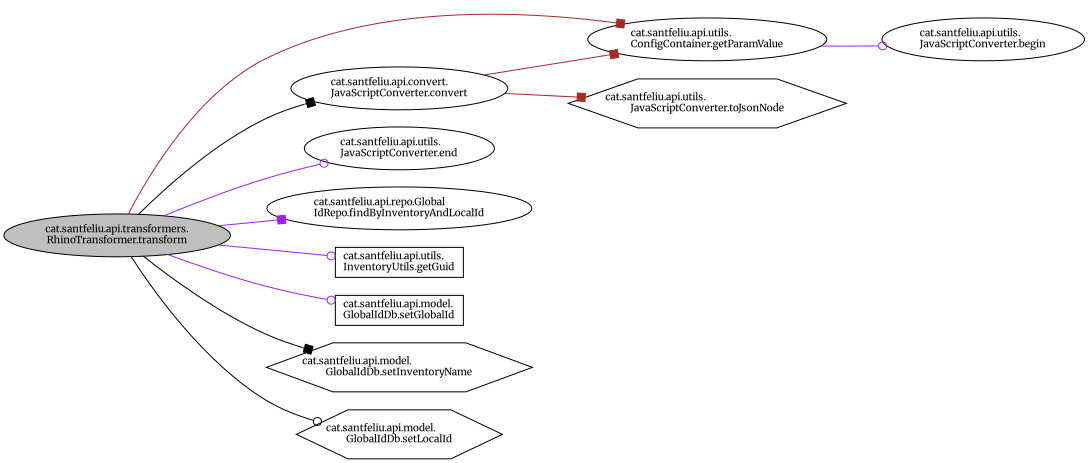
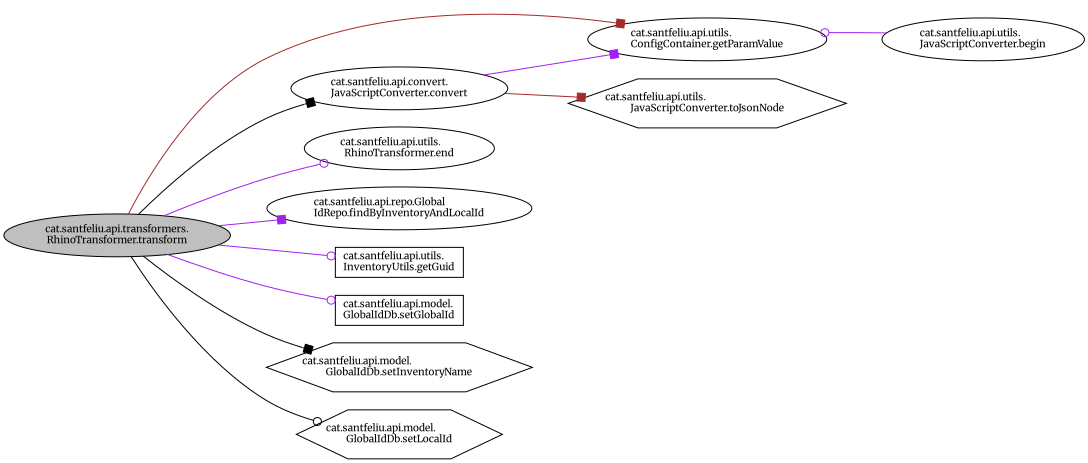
edge "cat.santfeliu.api.utils. ConfigContainer.getParamValue" -> "cat.santfeliu.api.utils. JavaScriptConverter.begin": reversed
edge "cat.santfeliu.api.convert. JavaScriptConverter.convert" -> "cat.santfeliu.api.utils. ConfigContainer.getParamValue": color brown -> purple
node "cat.santfeliu.api.utils. JavaScriptConverter.end": label "cat.santfeliu.api.utils. JavaScriptConverter.end" -> "cat.santfeliu.api.utils. RhinoTransformer.end"
